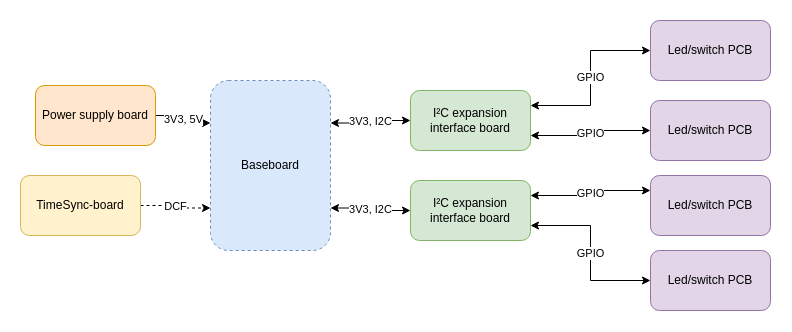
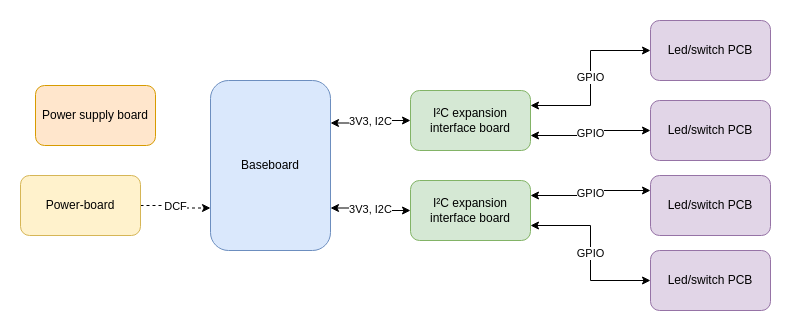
edge "Power supply board" -> "Baseboard": removed, label "3V3, 5V"
node "Baseboard": style dashed -> solid
node "TimeSync-board": label "TimeSync-board" -> "Power-board"
